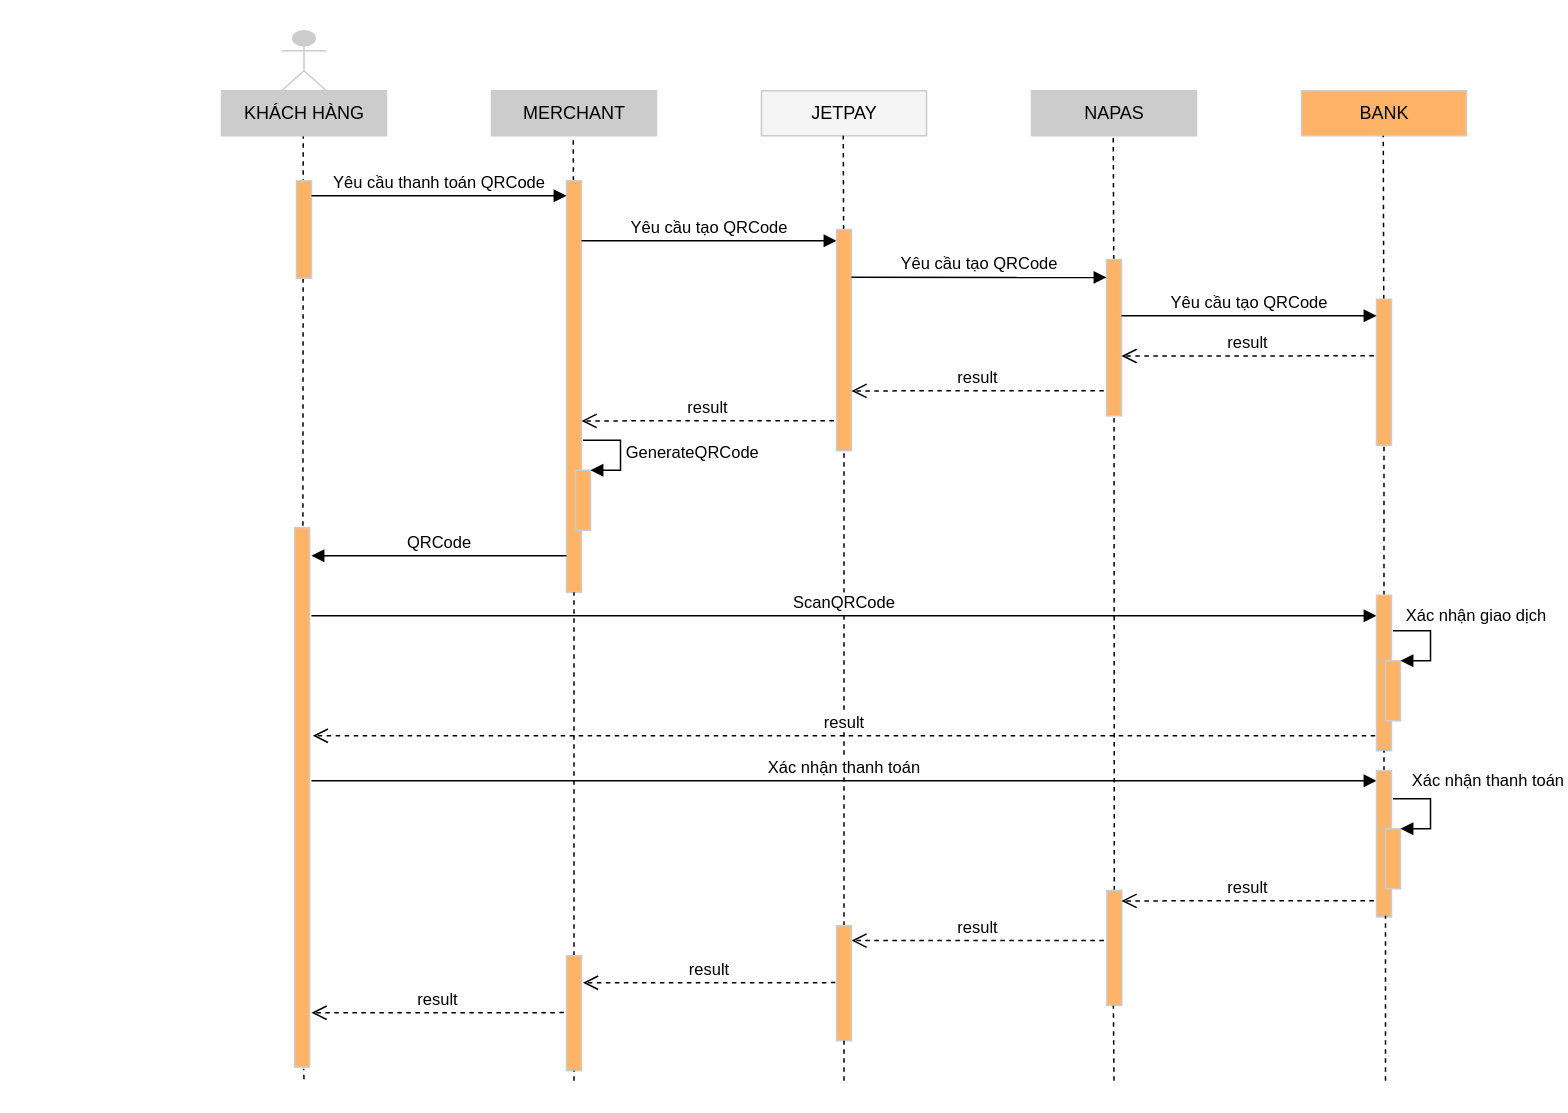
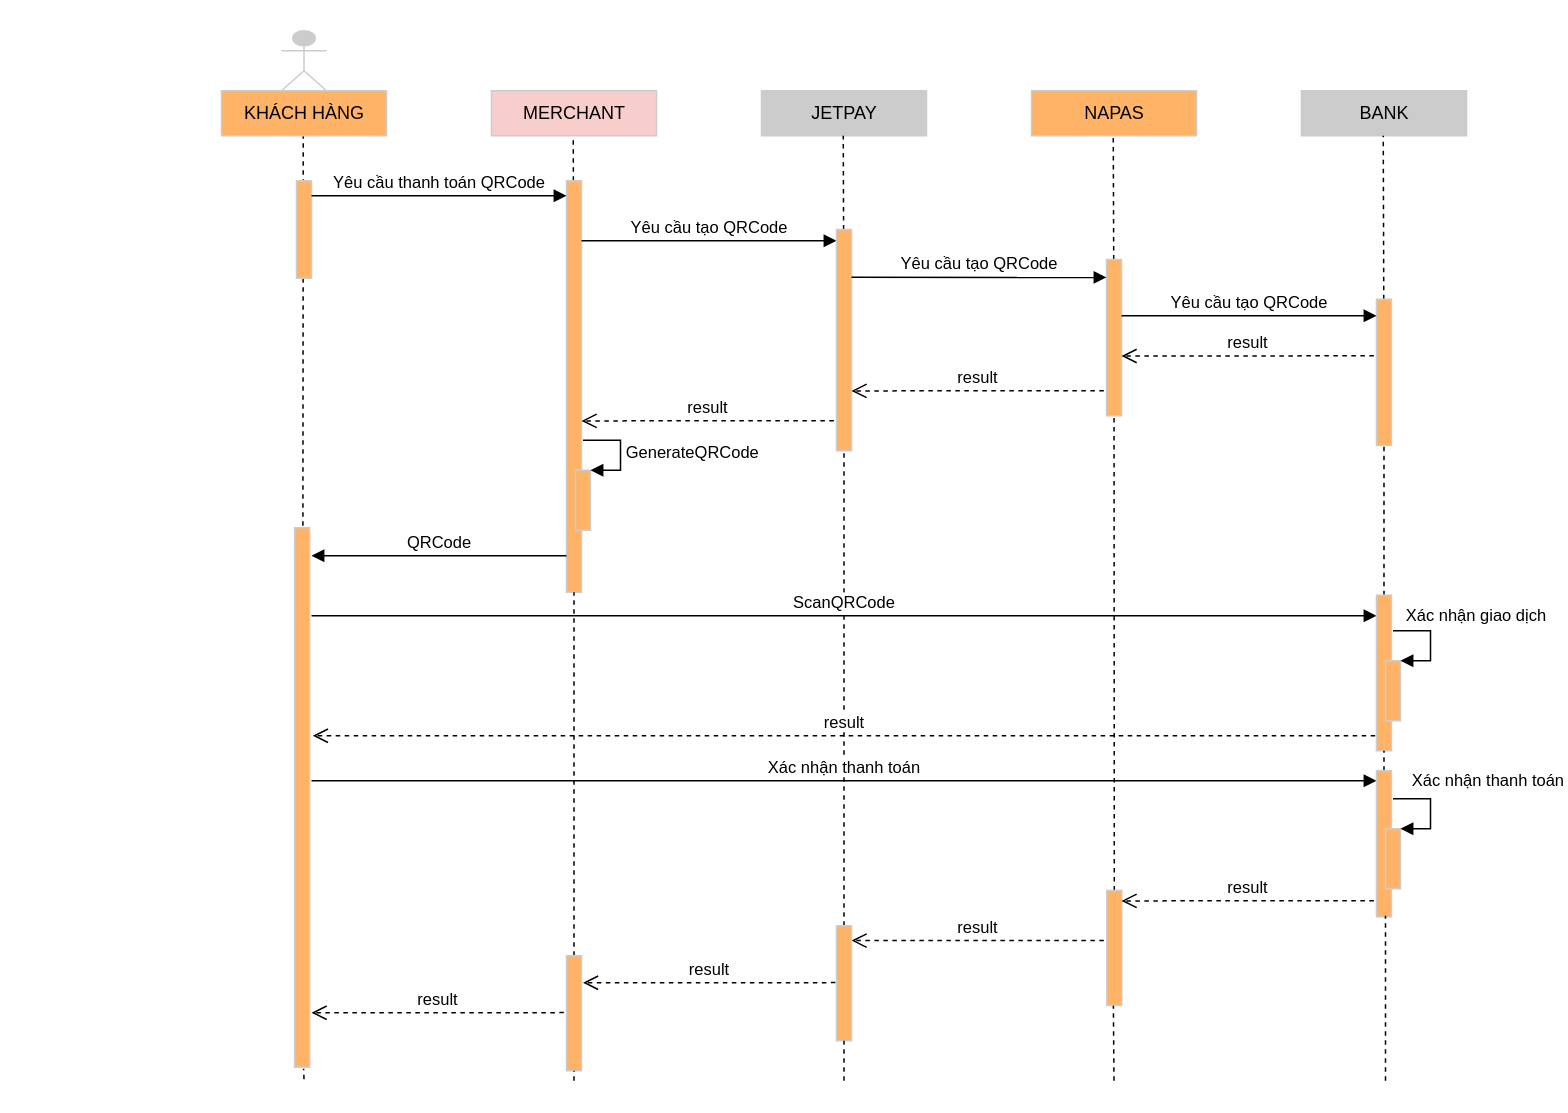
node "KHÁCH HÀNG": fillcolor #cccccc -> #ffb366
node "MERCHANT": fillcolor #cccccc -> #f8cecc
node "JETPAY": fillcolor #f5f5f5 -> #cccccc
node "NAPAS": fillcolor #cccccc -> #ffb366
node "BANK": fillcolor #ffb366 -> #cccccc
